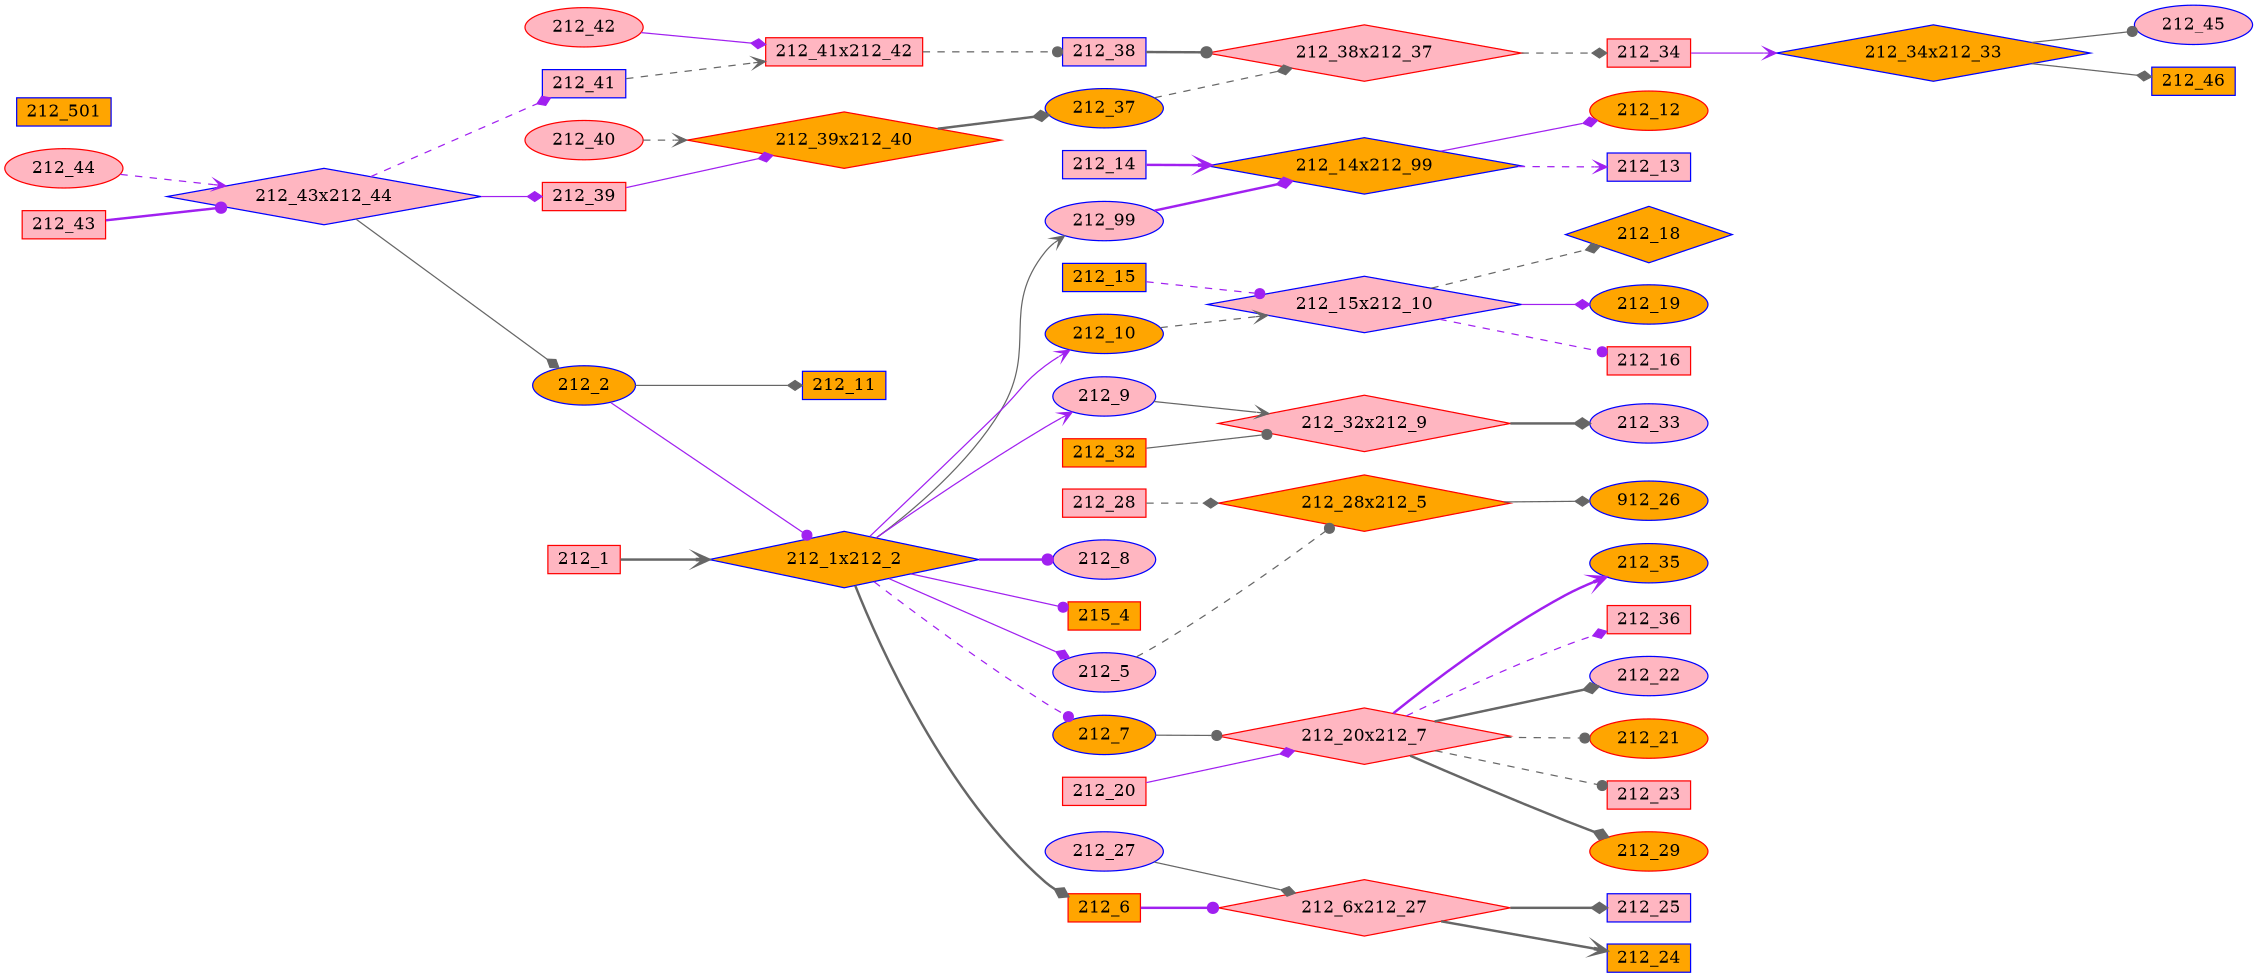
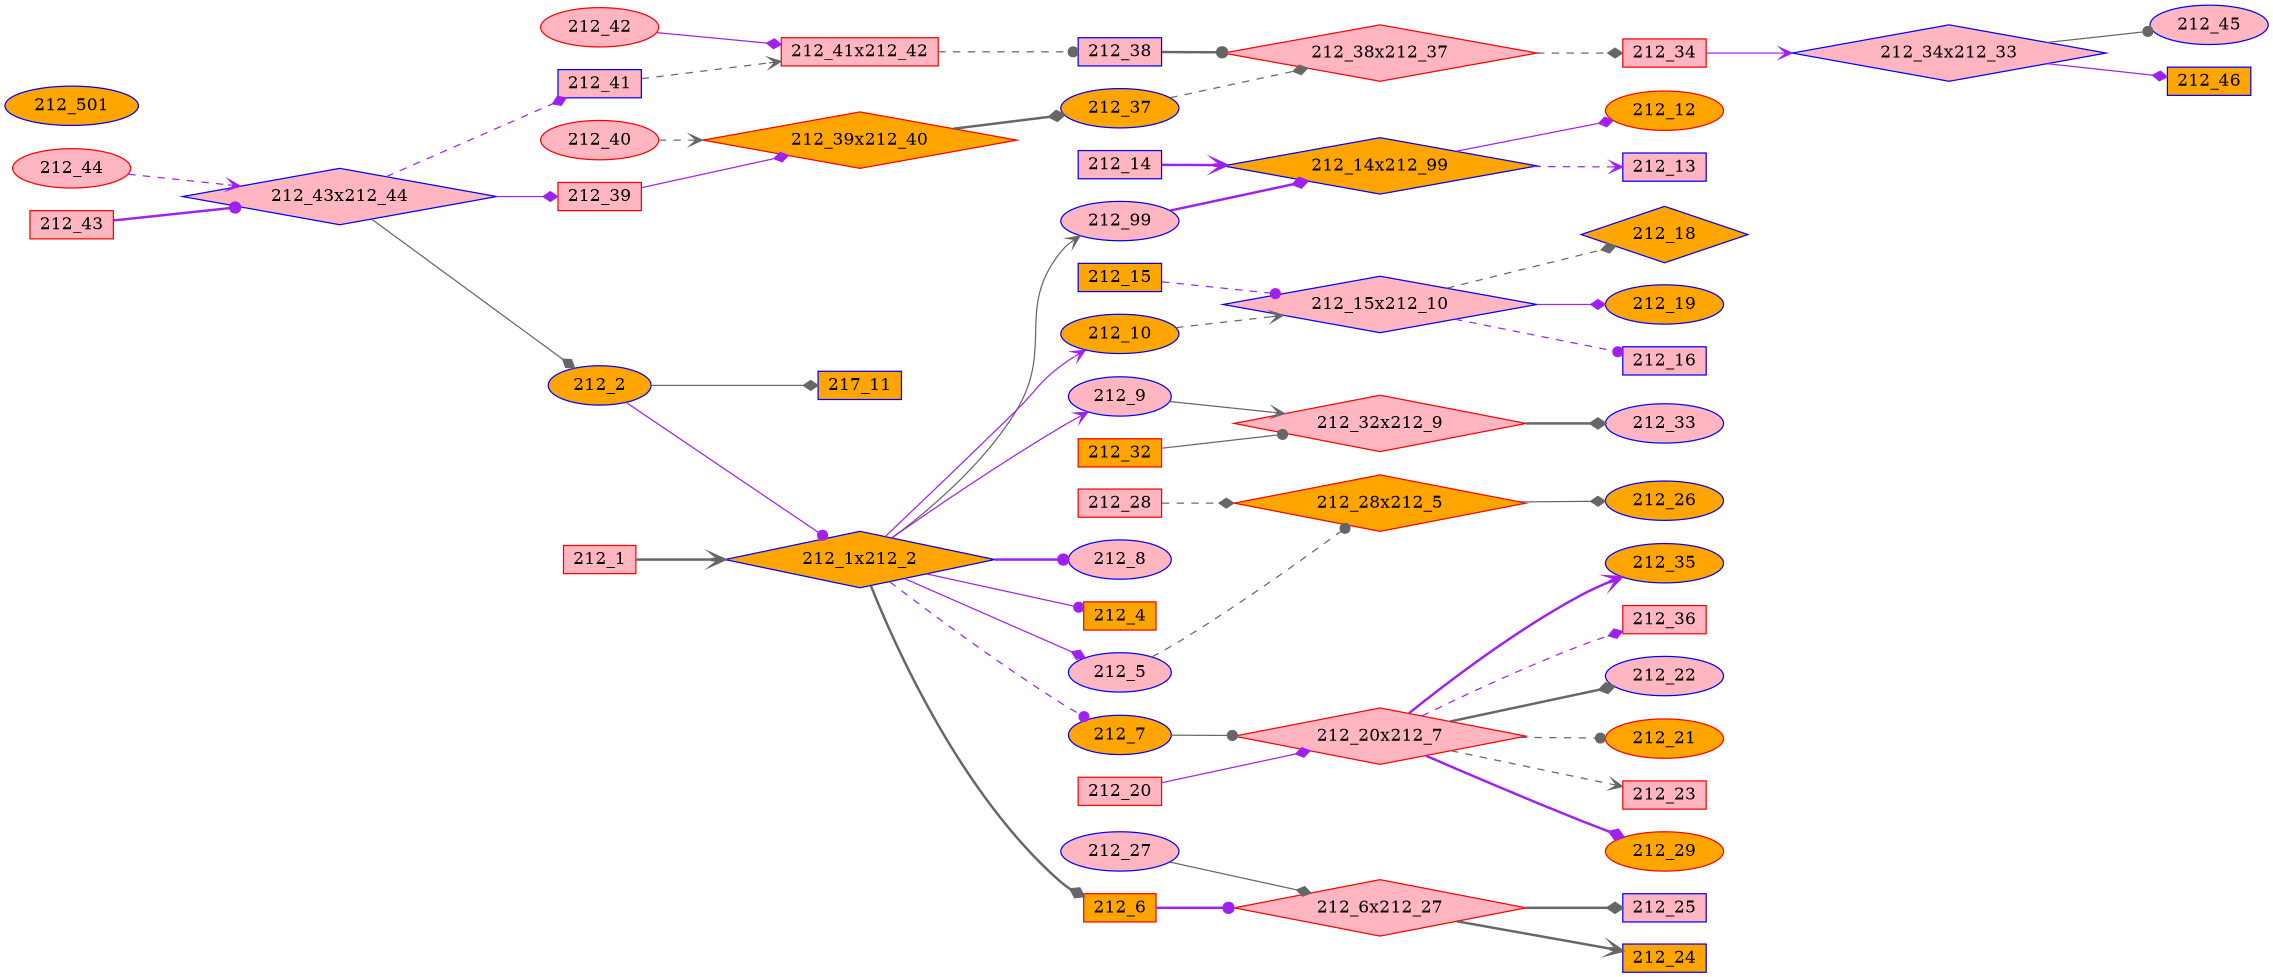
node "212_34x212_33": fillcolor orange -> lightpink
edge "212_34x212_33" -> "212_46": color gray40 -> purple
node "212_501": shape box -> ellipse
node "212_16": color red -> blue
node "212_11": label "212_11" -> "217_11"
node "912_26": label "912_26" -> "212_26"
node "215_4": label "215_4" -> "212_4"
edge "212_20x212_7" -> "212_23": arrowhead dot -> vee
edge "212_20x212_7" -> "212_29": color gray40 -> purple
